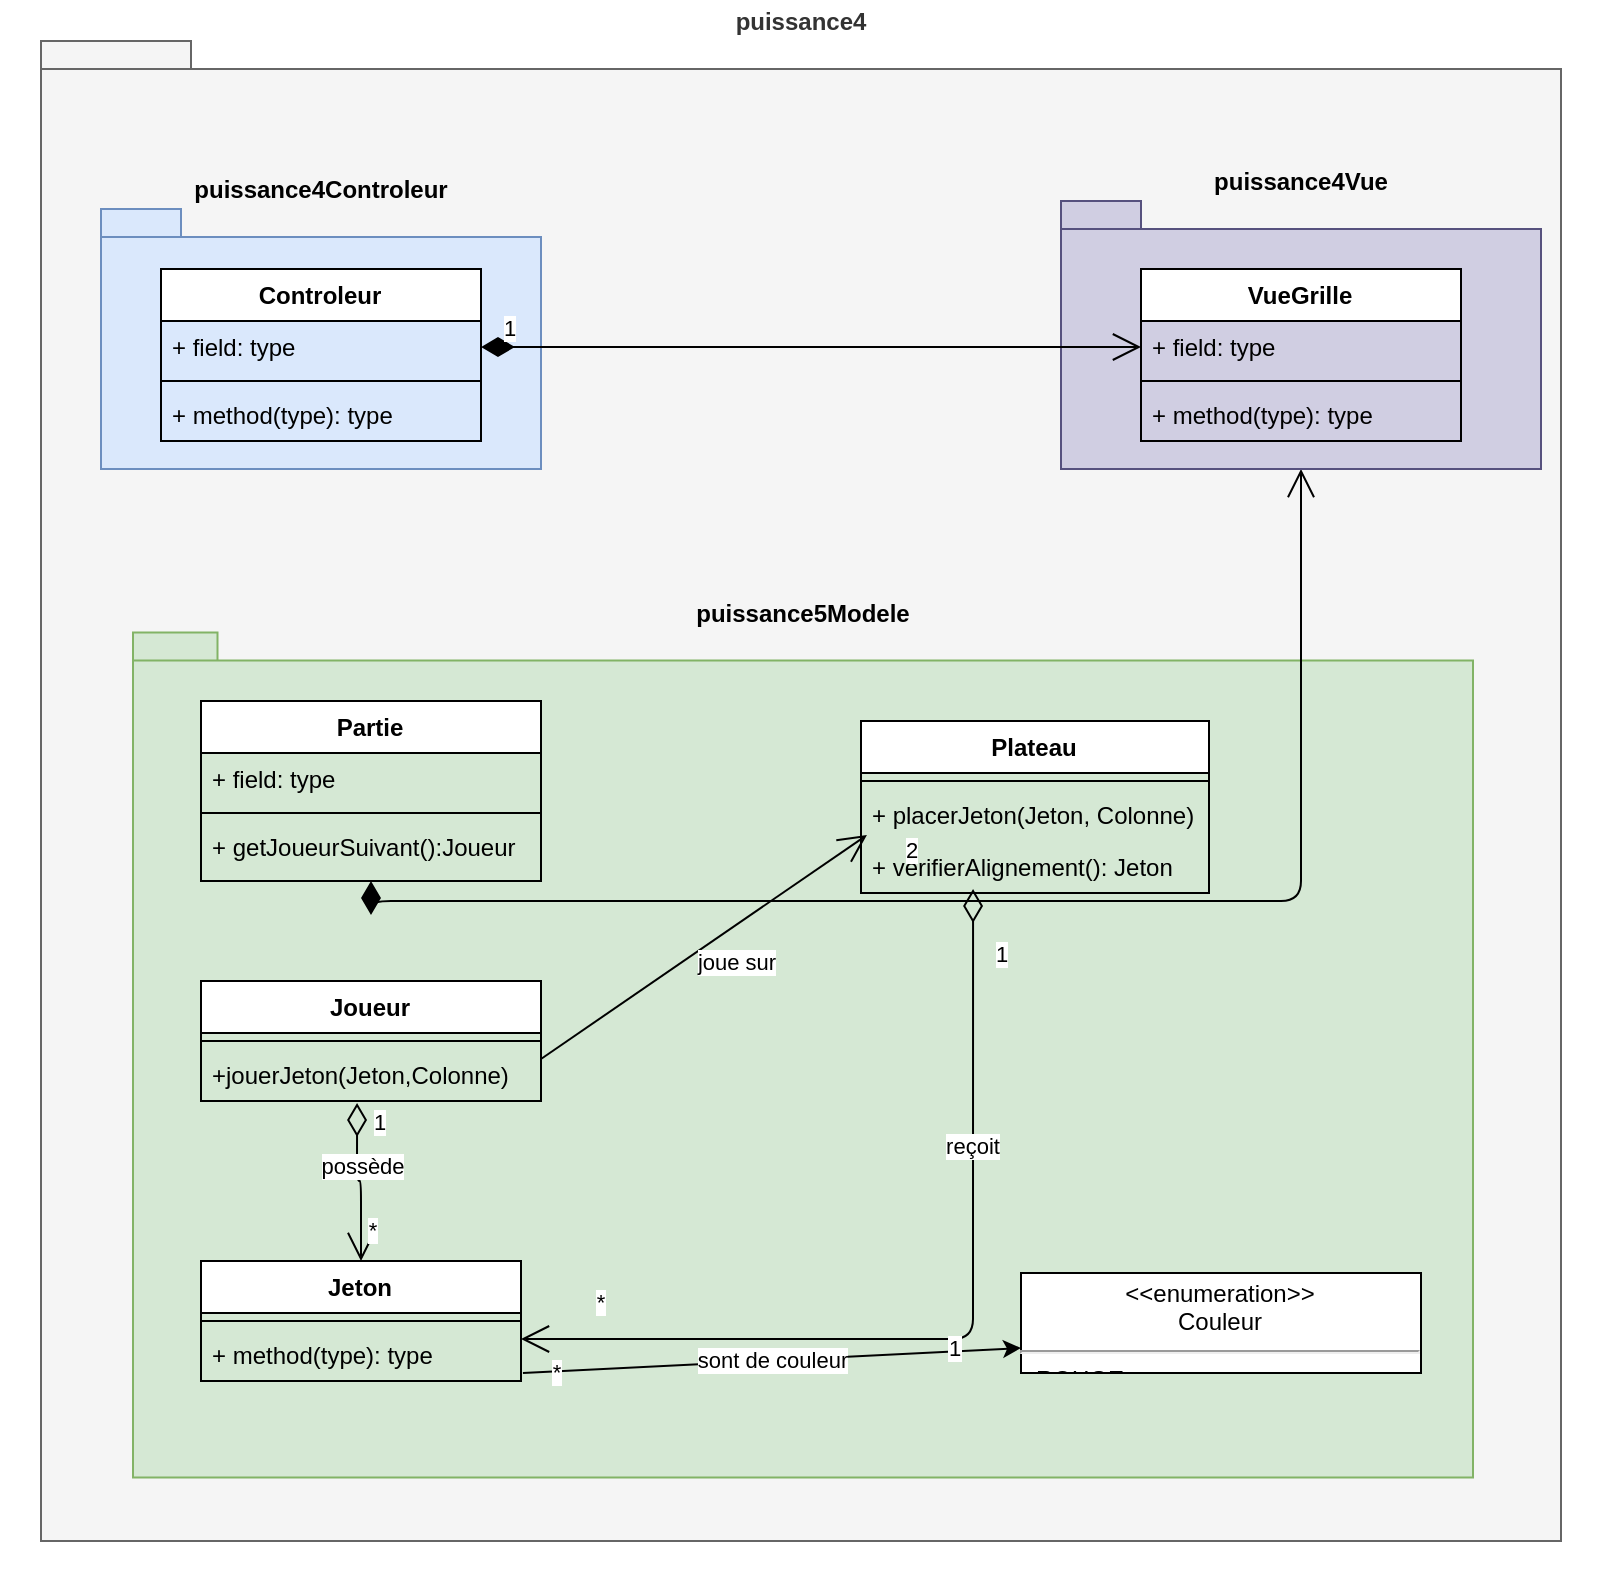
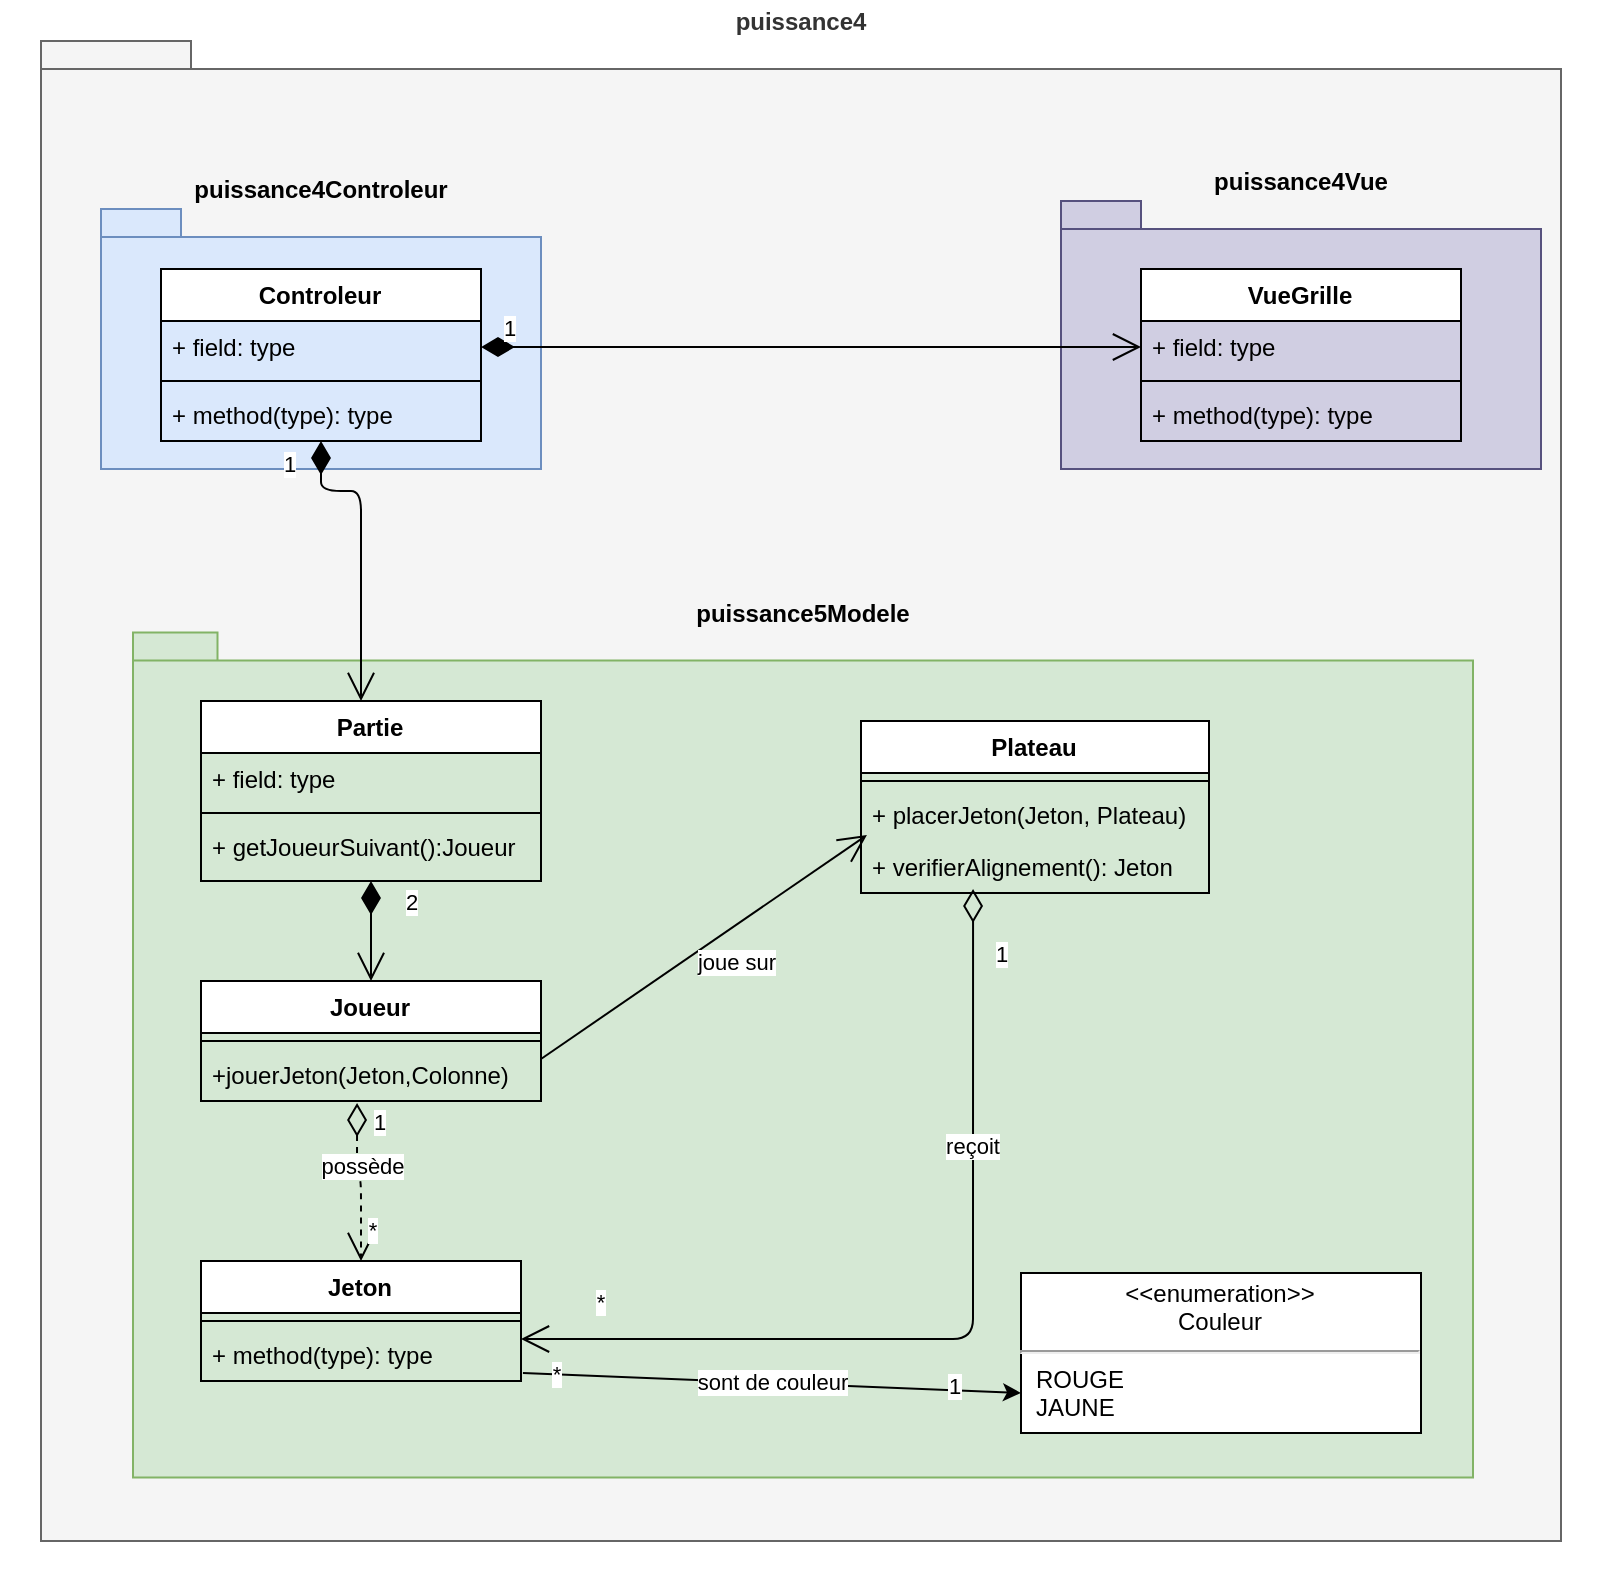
edge "Controleur" -- "Partie": added, label "1"
node "+ placerJeton(Jeton, Colonne)": label "+ placerJeton(Jeton, Colonne)" -> "+ placerJeton(Jeton, Plateau)"
edge "puissance4Vue" -- "Partie": now "Joueur" -- "Partie"
edge "+jouerJeton(Jeton,Colonne)" -- "Jeton": style solid -> dashed
node "<<enumeration>> Couleur ROUGE JAUNE": size 400x100 -> 400x160
